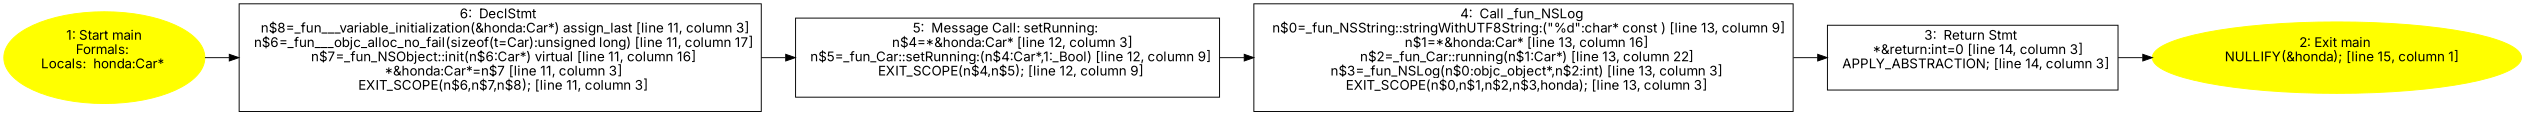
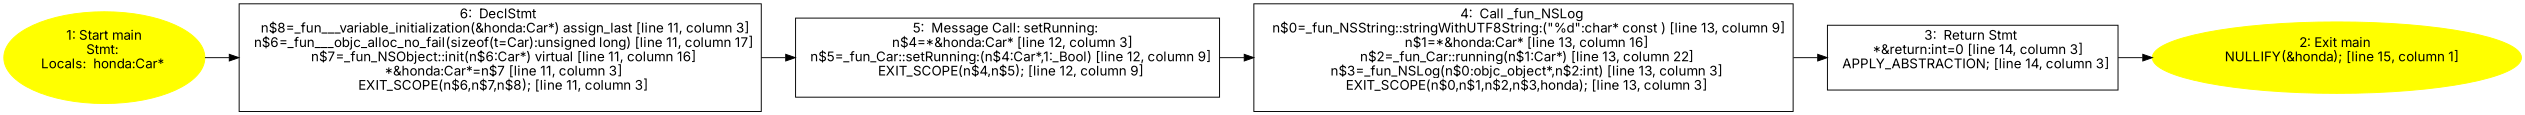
node "1: Start main Formals: Locals:  honda:Car*": label "1: Start main Formals: Locals:  honda:Car*" -> "1: Start main Stmt: Locals:  honda:Car*"
